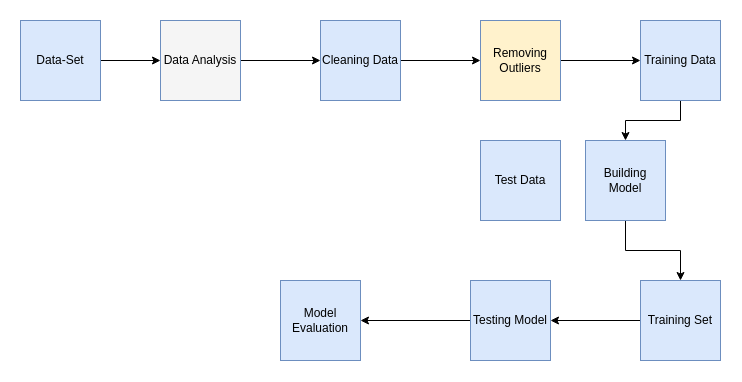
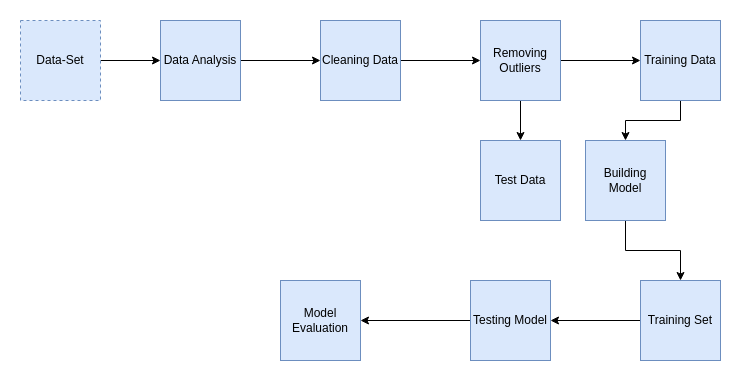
node "Data-Set": style solid -> dashed
node "Data Analysis": fillcolor #f5f5f5 -> #dae8fc
node "Removing Outliers": fillcolor #fff2cc -> #dae8fc
edge "Removing Outliers" -> "Test Data": added
